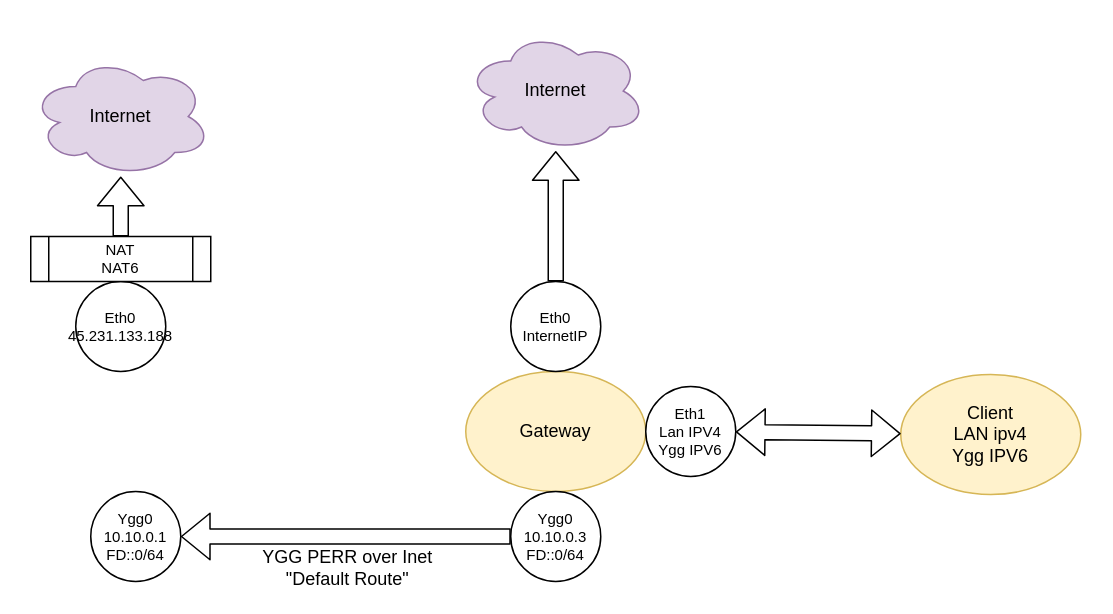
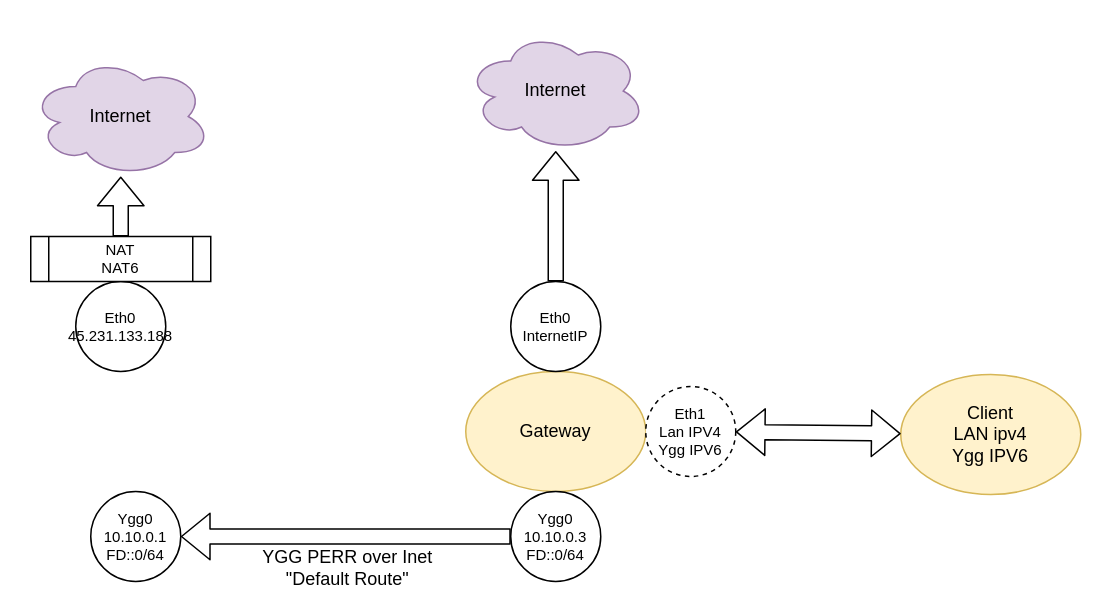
node "Eth1 Lan IPV4 Ygg IPV6": style solid -> dashed
